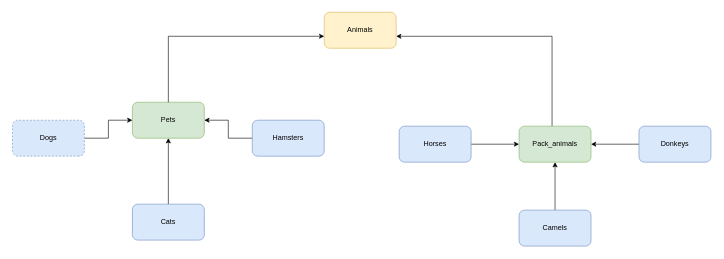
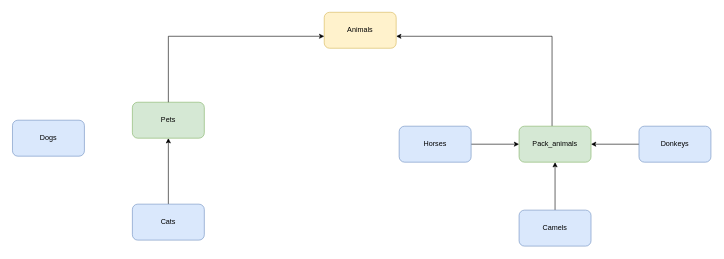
edge "Dogs" -> "Pets": removed
node "Dogs": style dashed -> solid
edge "Hamsters" -> "Pets": removed
node "Hamsters": removed
